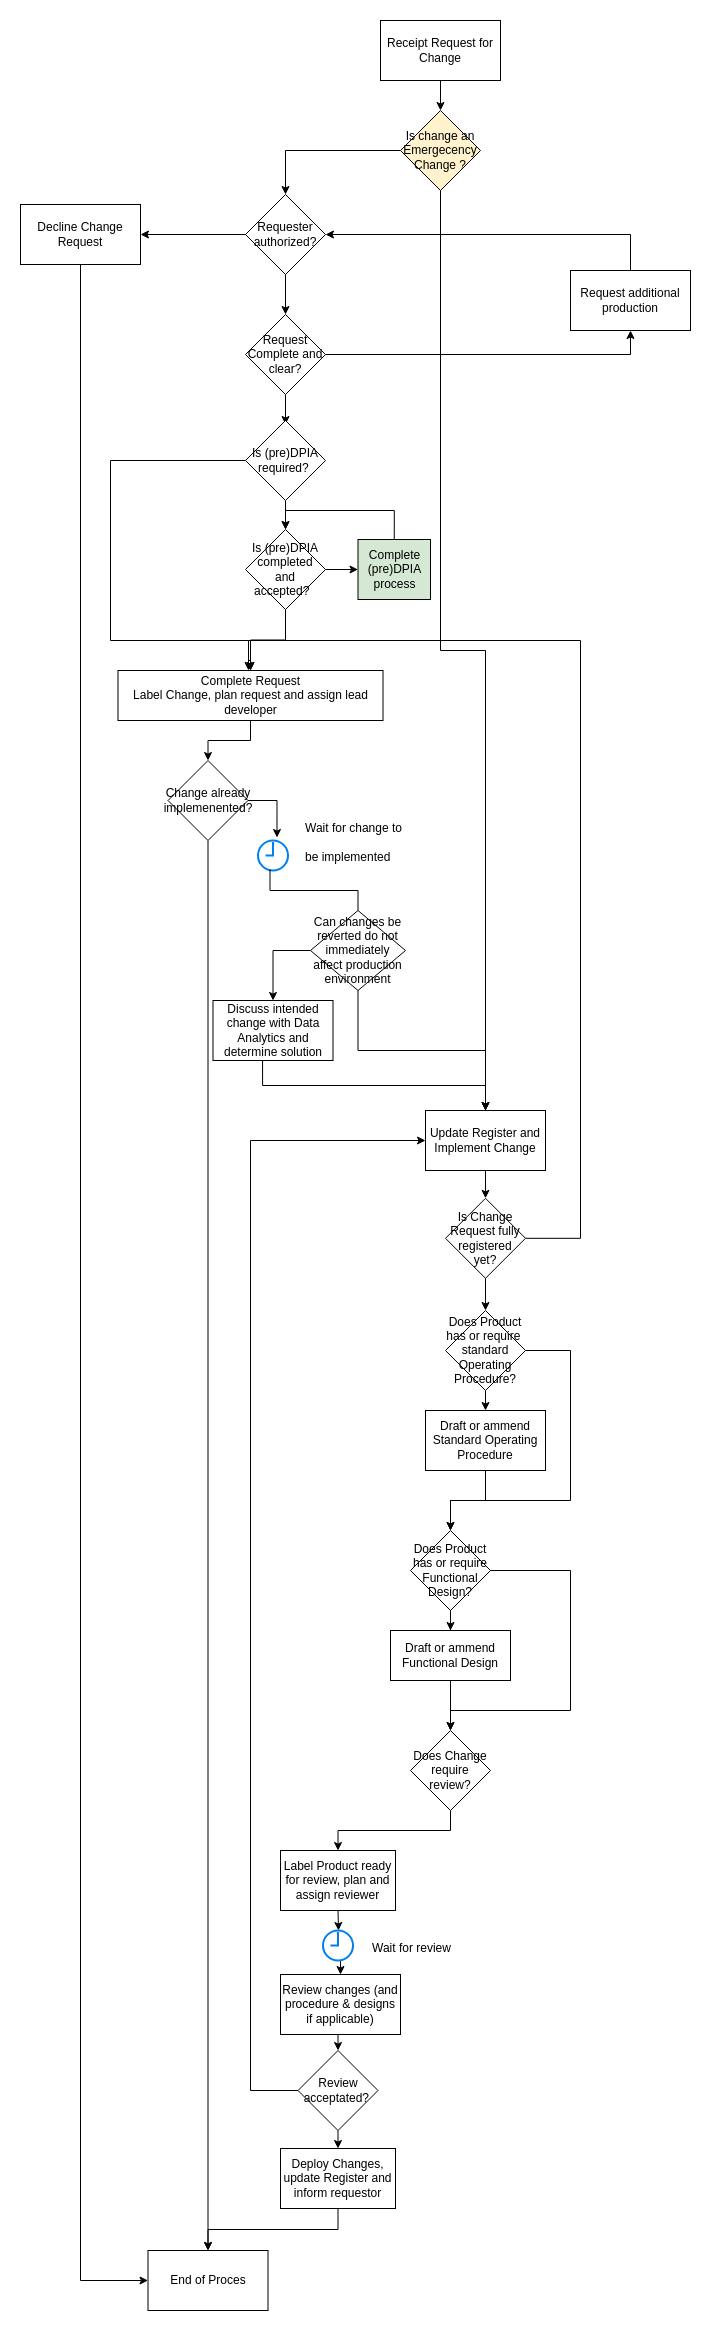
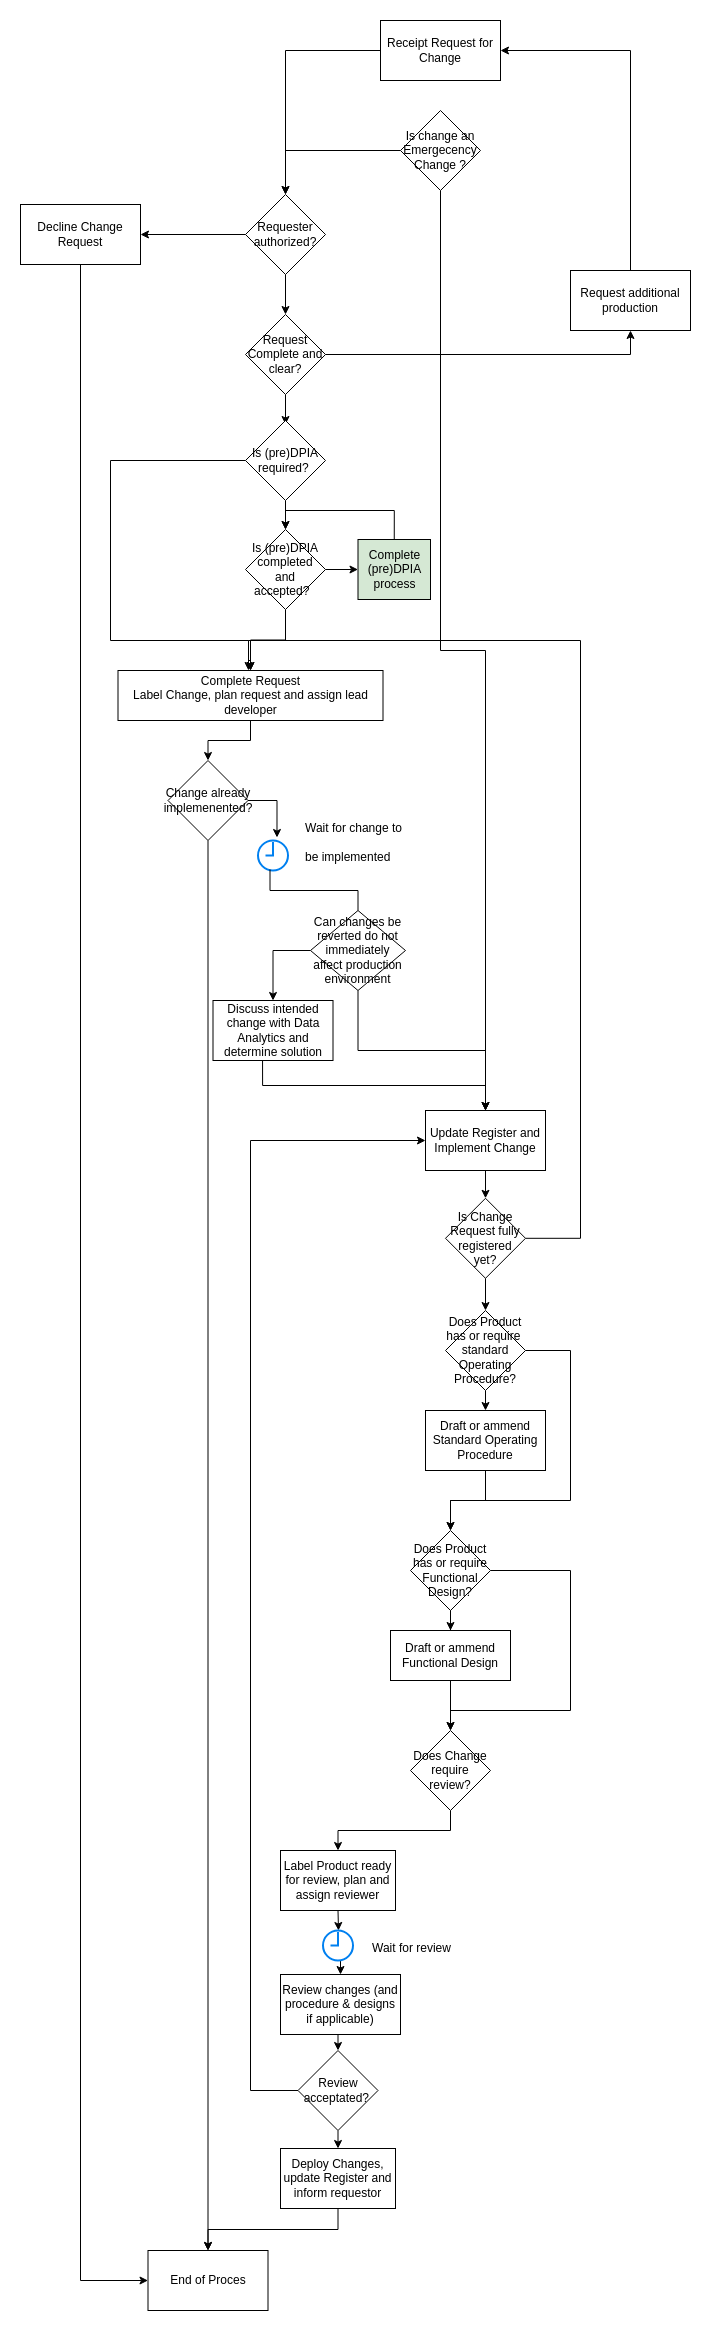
edge "Receipt Request for Change" -> "Is change an Emergecency Change ?": now "Receipt Request for Change" -> "Requester authorized?"
node "Is change an Emergecency Change ?": fillcolor #fff2cc -> #ffffff
edge "Request additional production" -> "Requester authorized?": now "Request additional production" -> "Receipt Request for Change"
